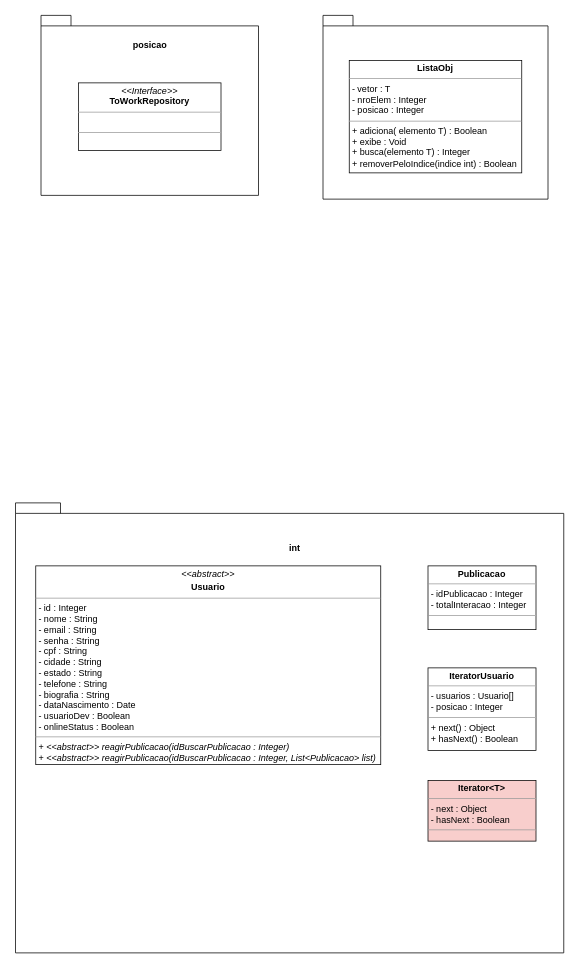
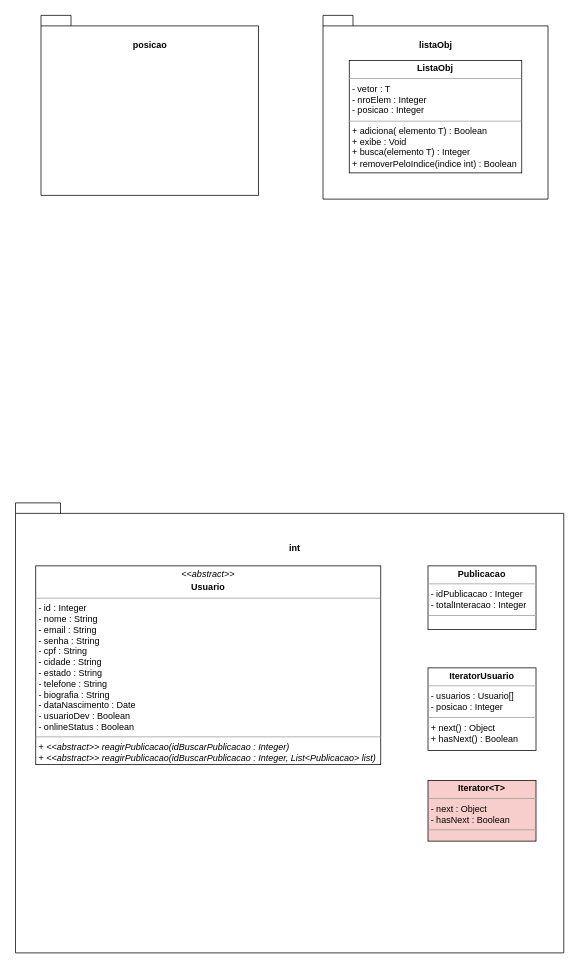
node "listaObj": added
node "<<Interface>> ToWorkRepository": removed
